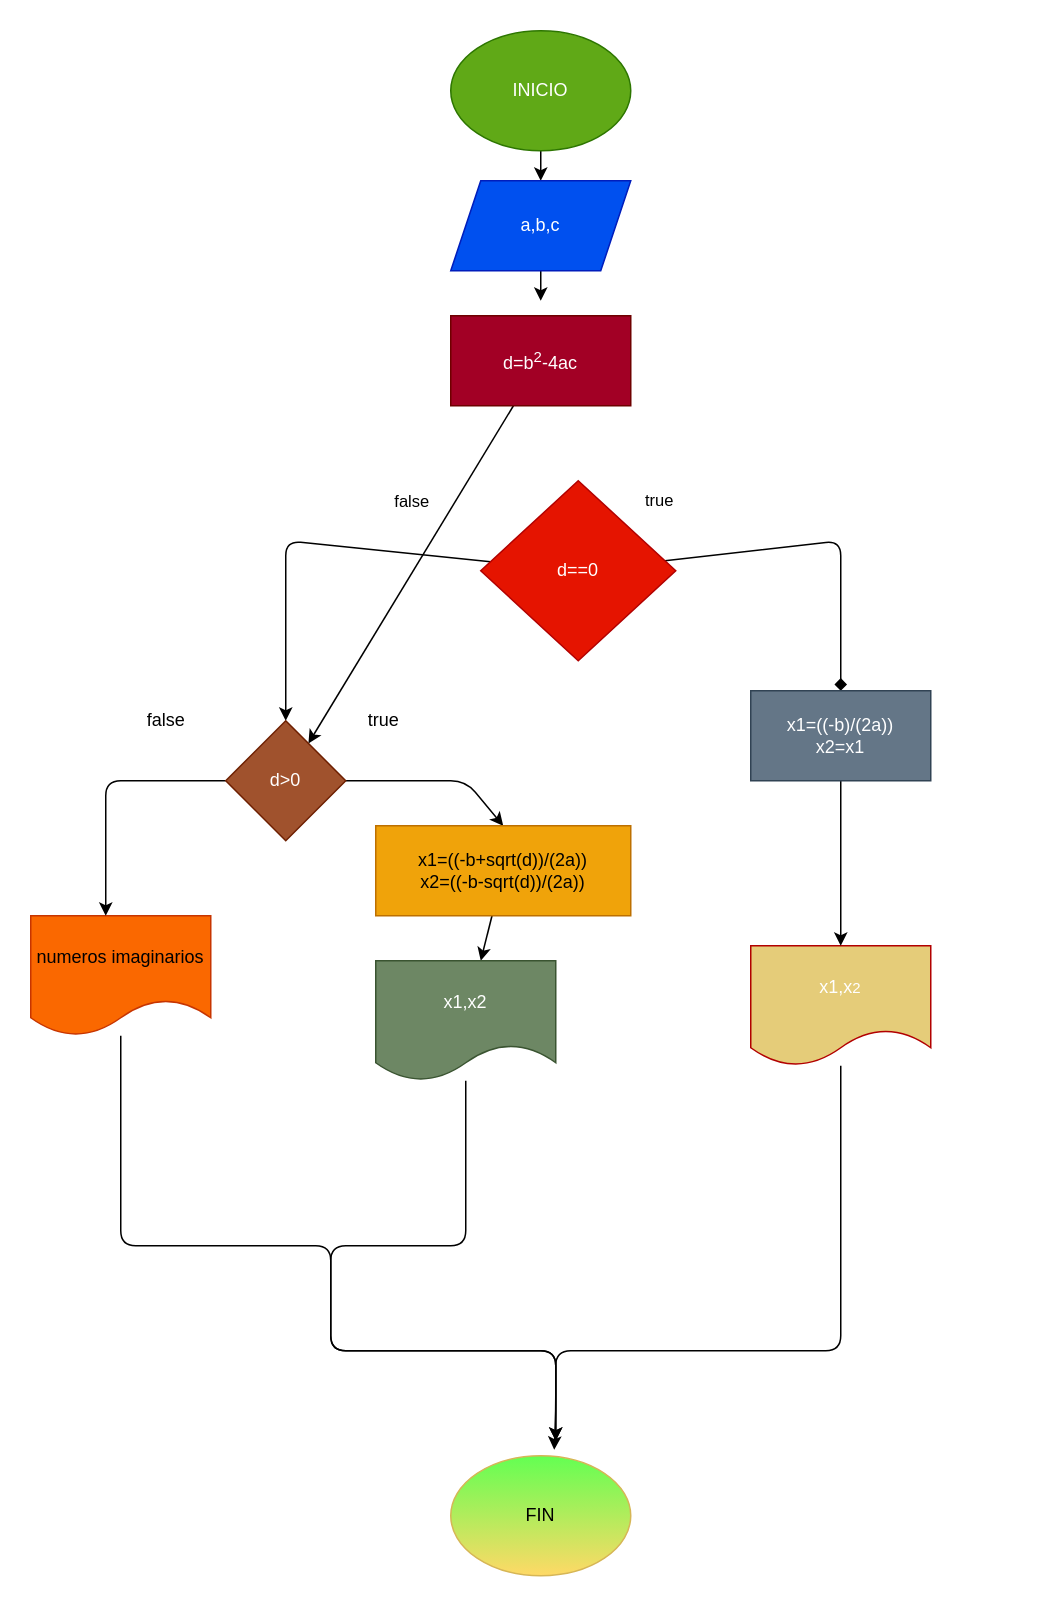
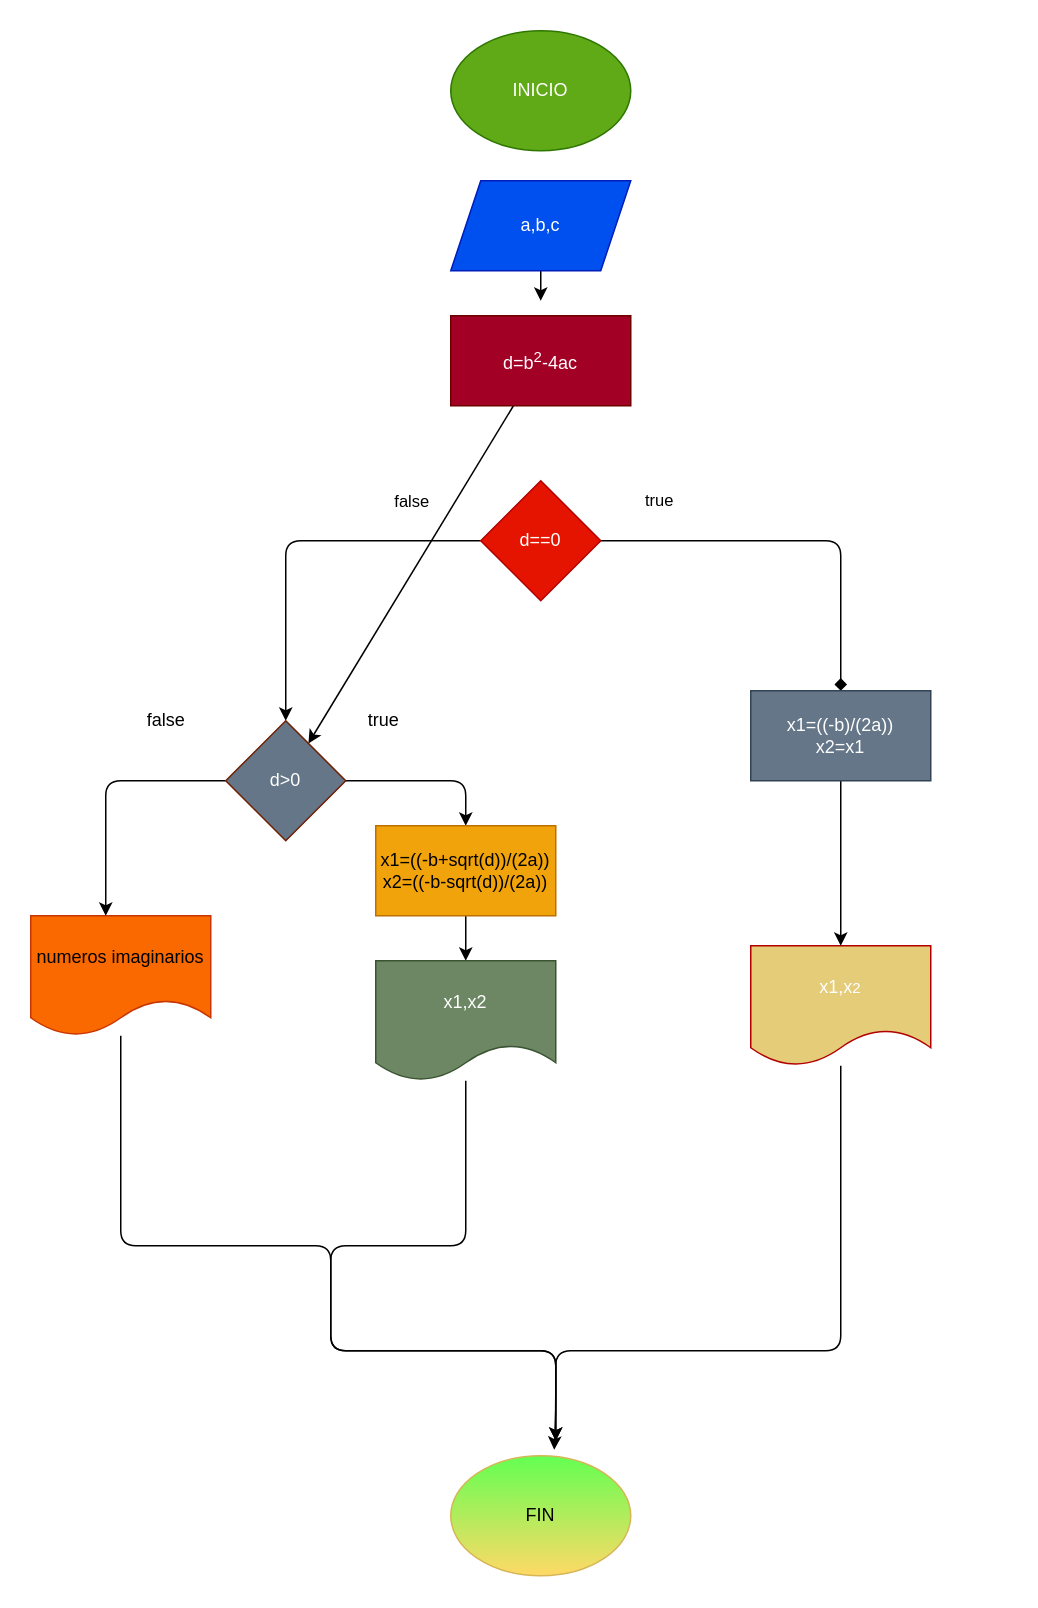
edge "INICIO" -> "a,b,c": removed
node "d==0": size 195x180 -> 120x120
node "d>0": fillcolor #a0522d -> #647687
node "x1=((-b+sqrt(d))/(2a)) x2=((-b-sqrt(d))/(2a))": size 255x90 -> 180x90
